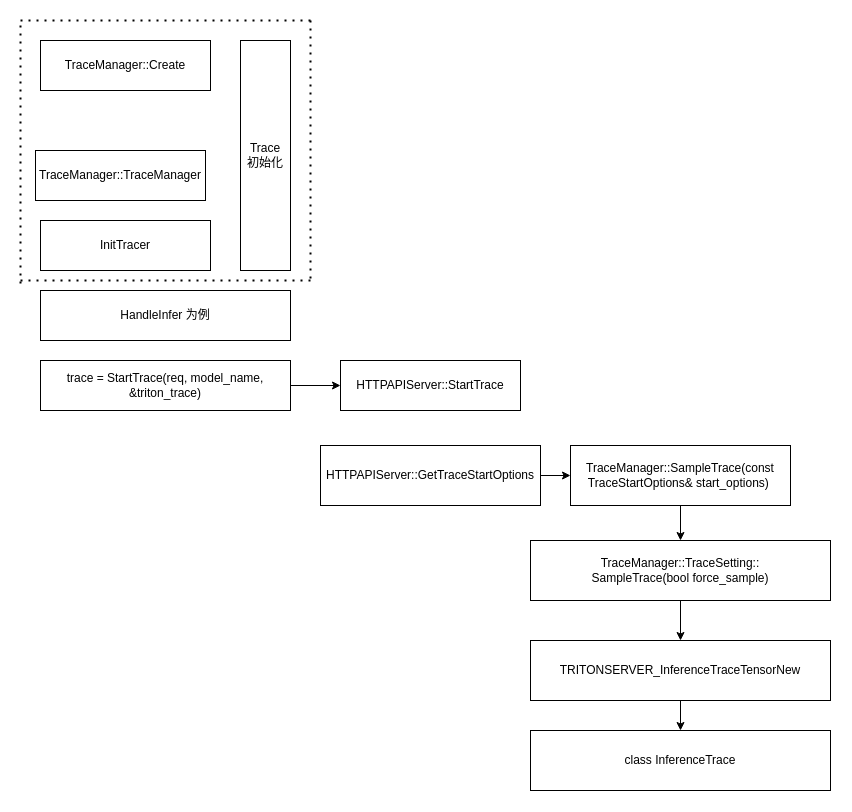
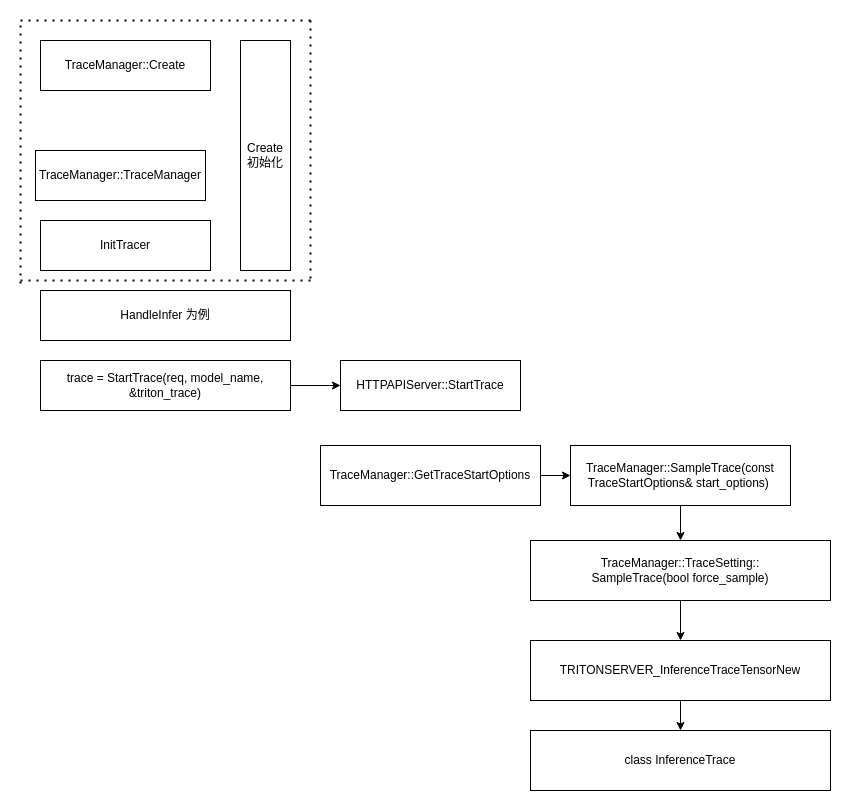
node "Trace 初始化": label "Trace 初始化" -> "Create 初始化"
node "HTTPAPIServer::GetTraceStartOptions": label "HTTPAPIServer::GetTraceStartOptions" -> "TraceManager::GetTraceStartOptions"
